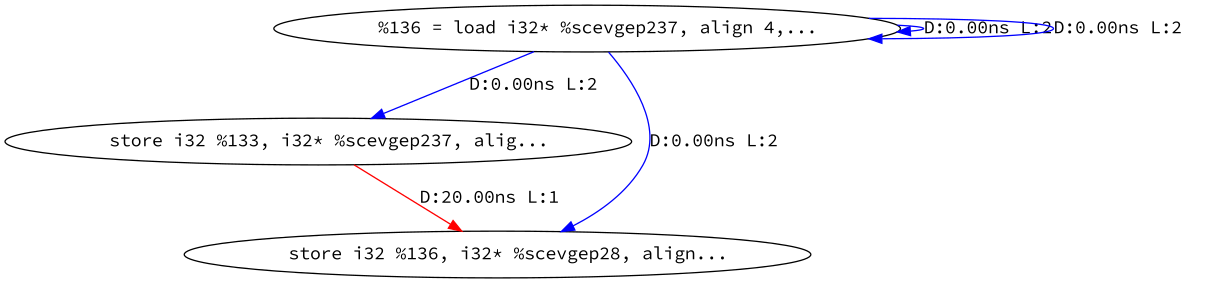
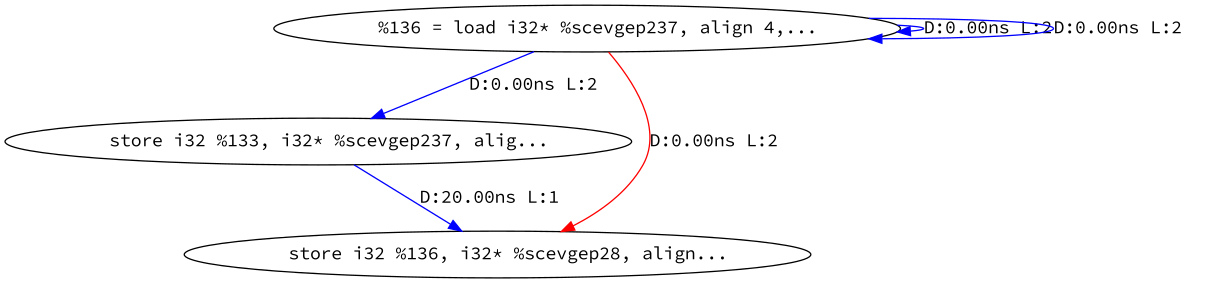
edge "%136 = load i32* %scevgep237, align 4,..." -> "store i32 %136, i32* %scevgep28, align...": color blue -> red
edge "store i32 %133, i32* %scevgep237, alig..." -> "store i32 %136, i32* %scevgep28, align...": color red -> blue
